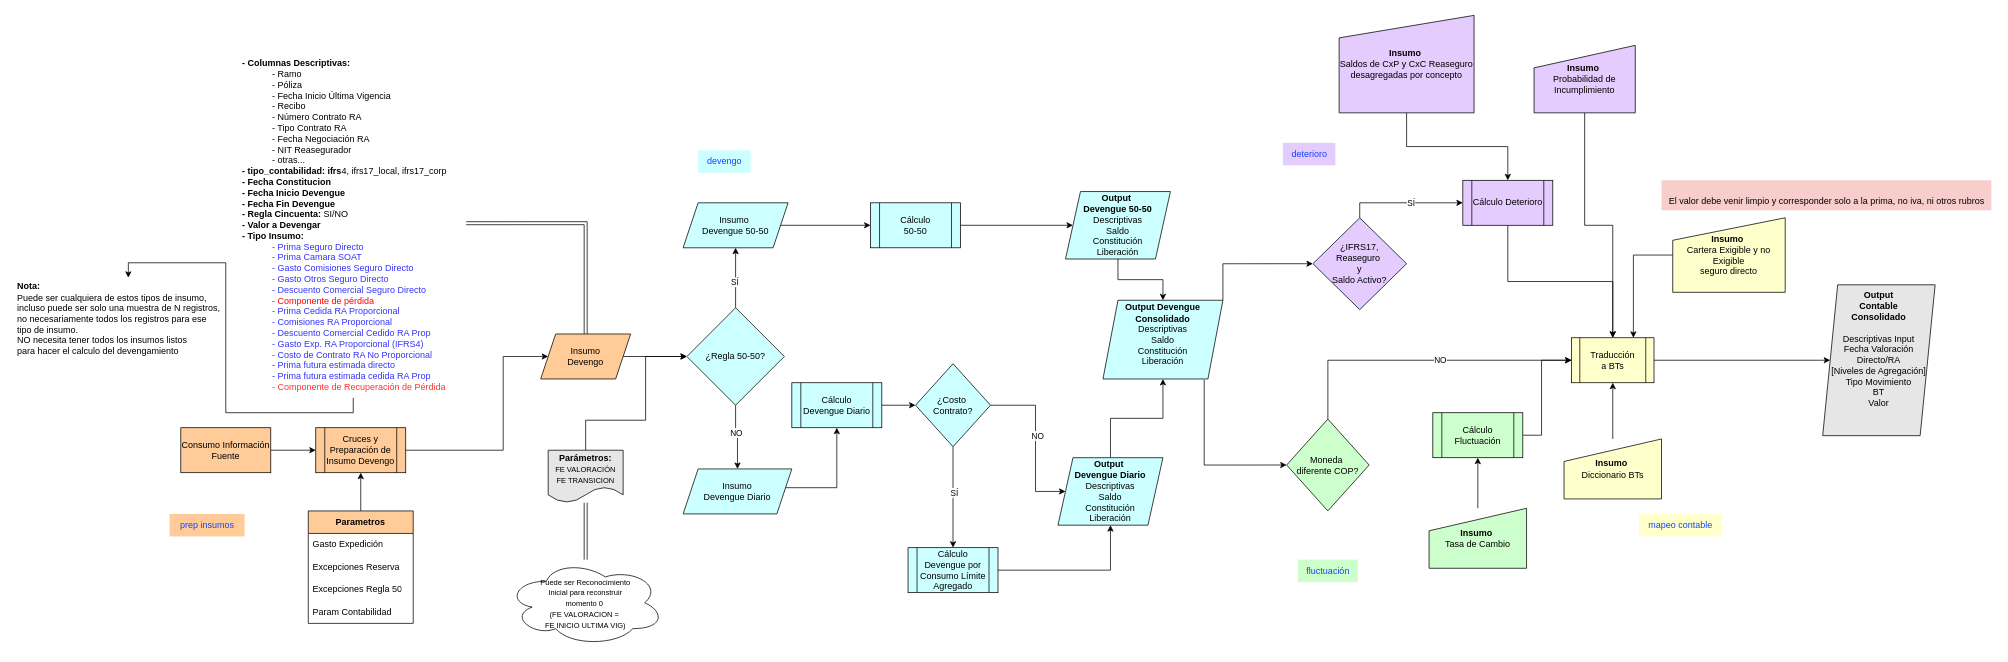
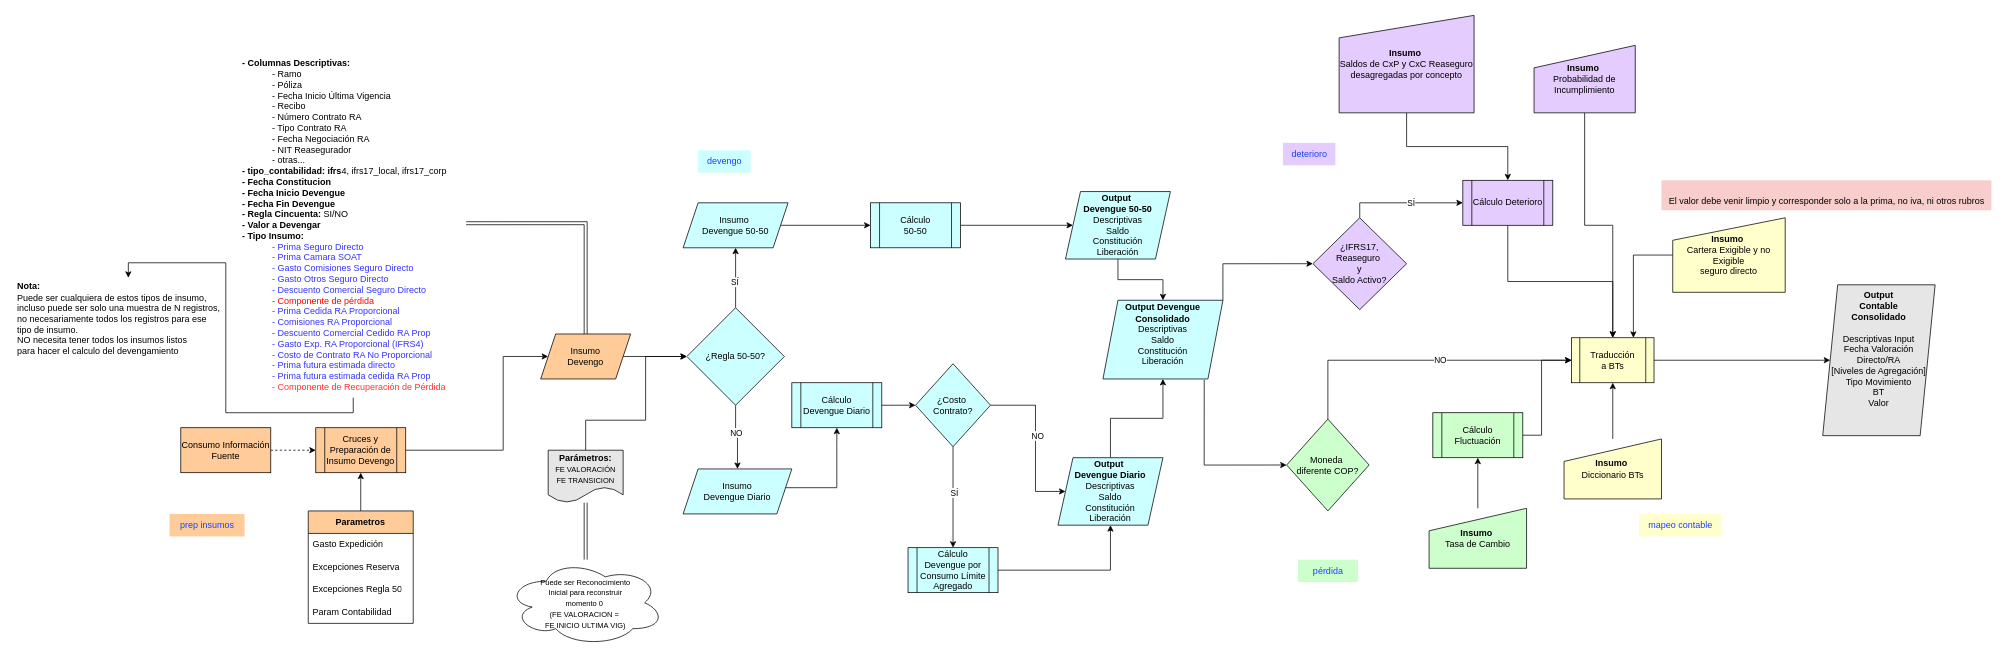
edge "Consumo Información Fuente" -> "Cruces y Preparación de Insumo Devengo": style solid -> dashed
node "fluctuación": label "fluctuación" -> "pérdida"
